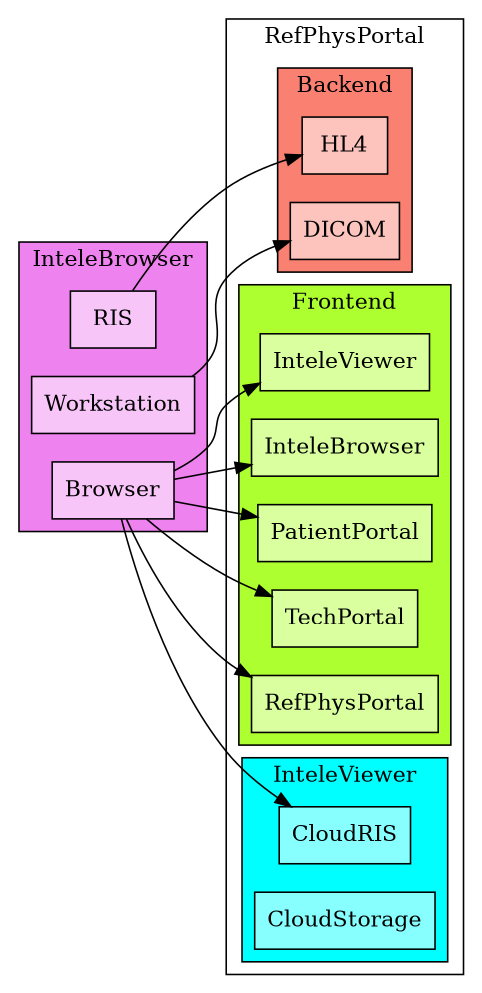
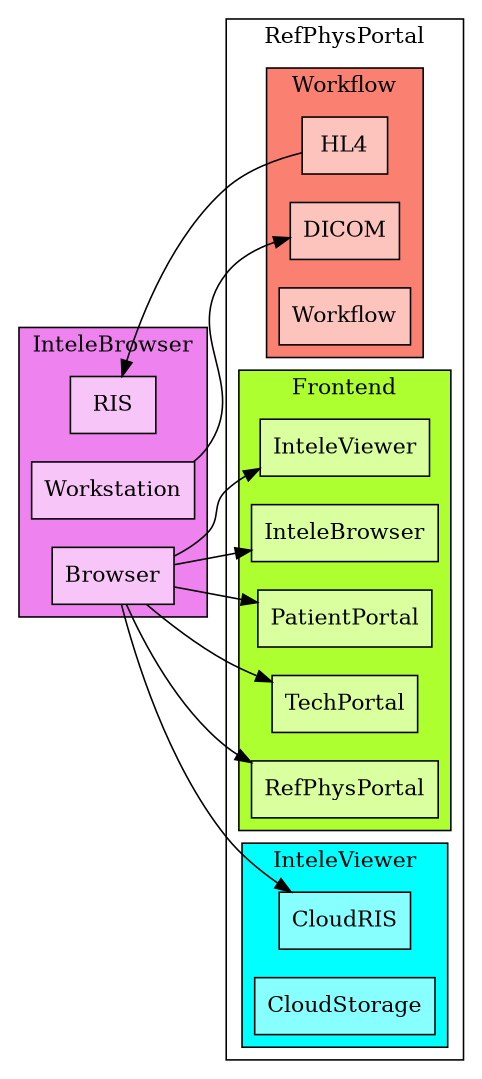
cluster "Backend": label "Backend" -> "Workflow"
edge "RIS" -> "HL4": reversed
node "Workflow": added
